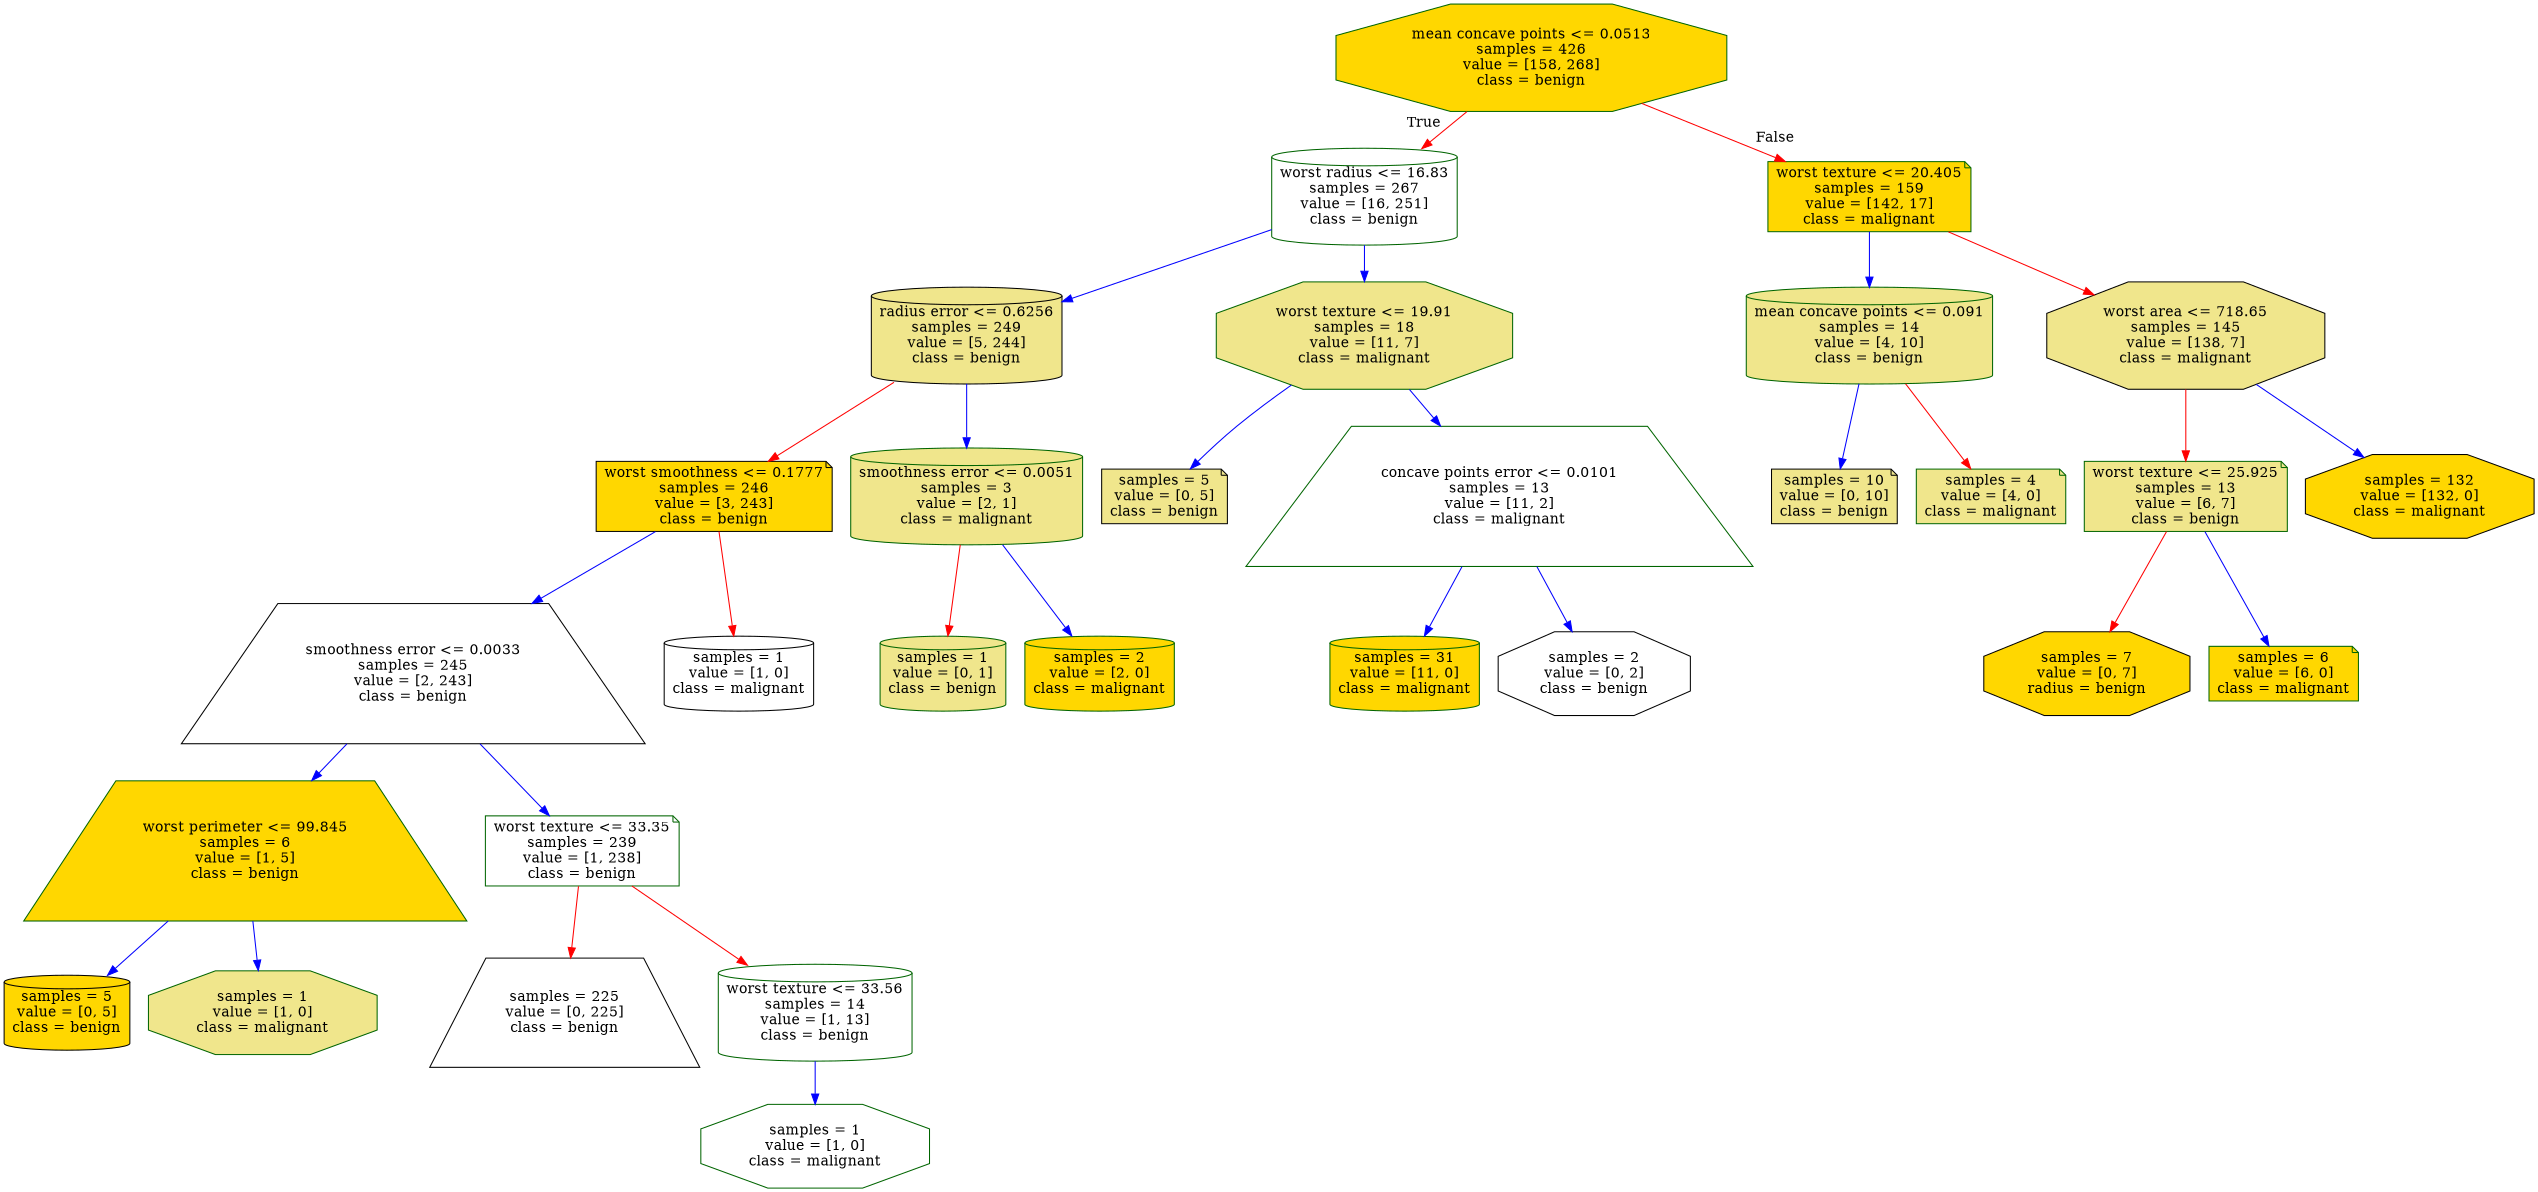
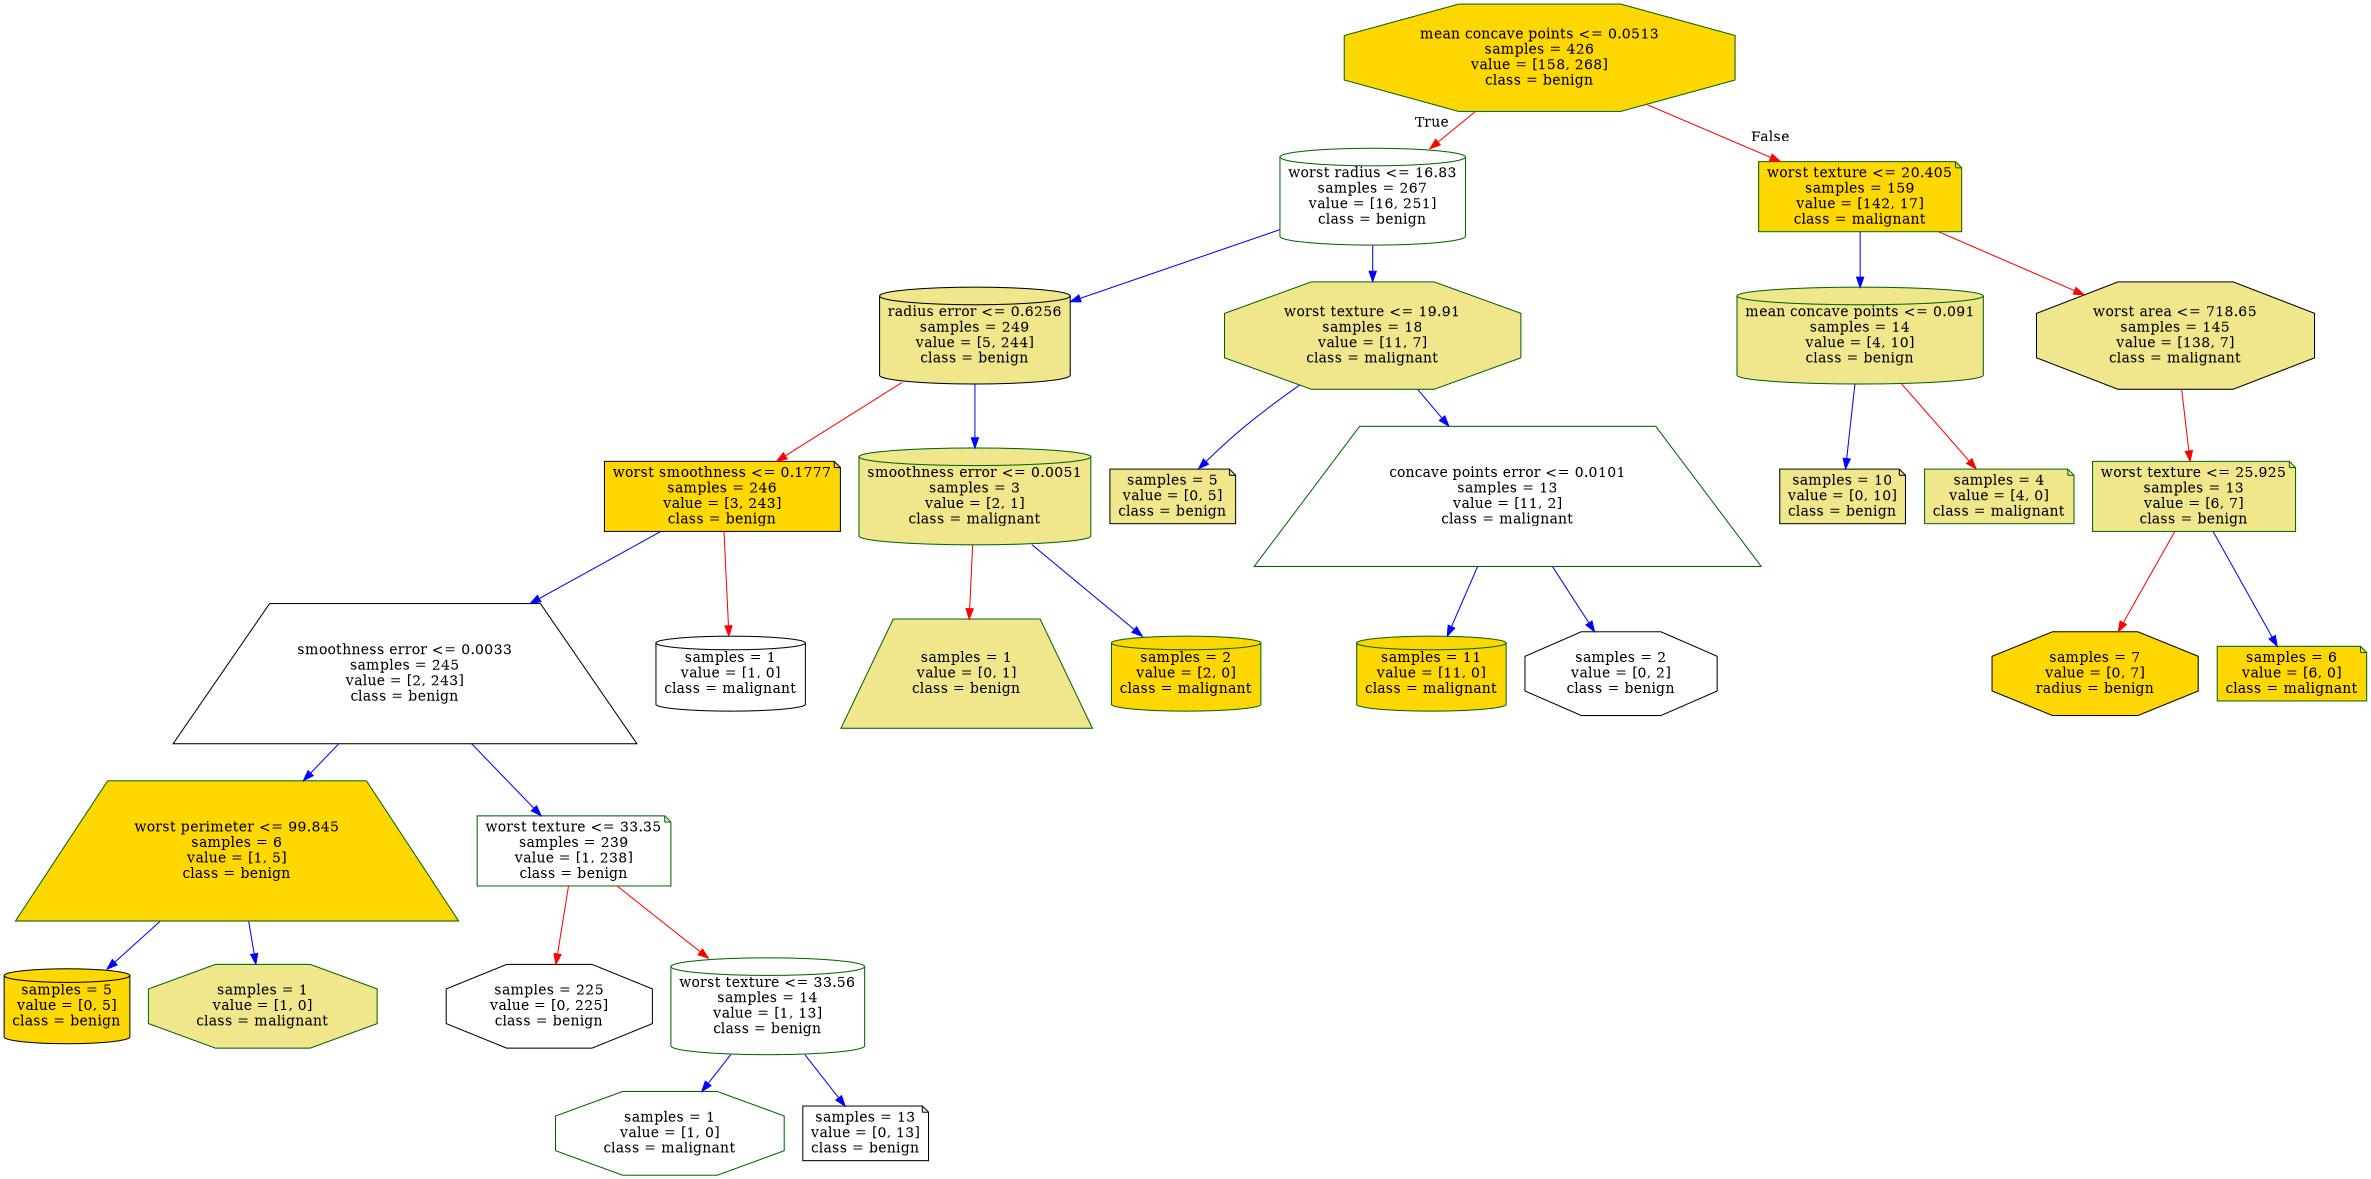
node "samples = 132 value = [132, 0] class = malignant": removed
node "samples = 1 value = [0, 1] class = benign": shape cylinder -> trapezium
node "samples = 31 value = [11, 0] class = malignant": label "samples = 31 value = [11, 0] class = malignant" -> "samples = 11 value = [11, 0] class = malignant"
node "samples = 225 value = [0, 225] class = benign": shape trapezium -> octagon
node "samples = 13 value = [0, 13] class = benign": added
